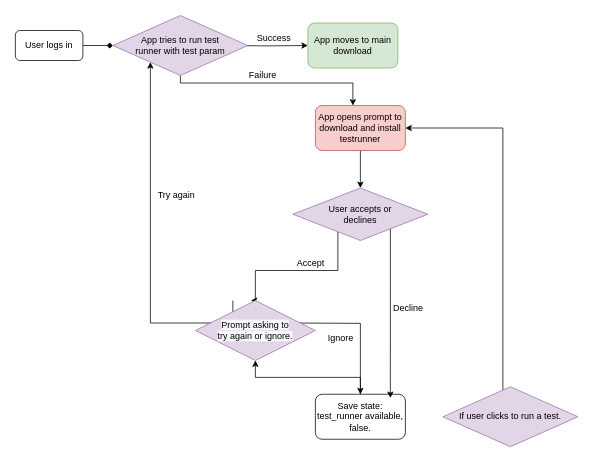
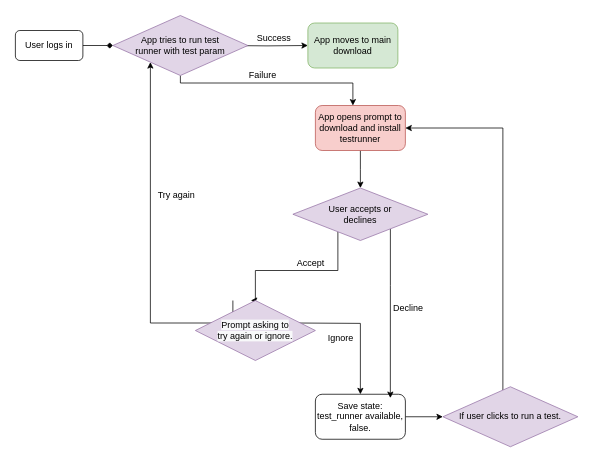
edge "Save state: test_runner available, false." -> "Prompt asking to try again or ignore.": now "Save state: test_runner available, false." -> "If user clicks to run a test."
